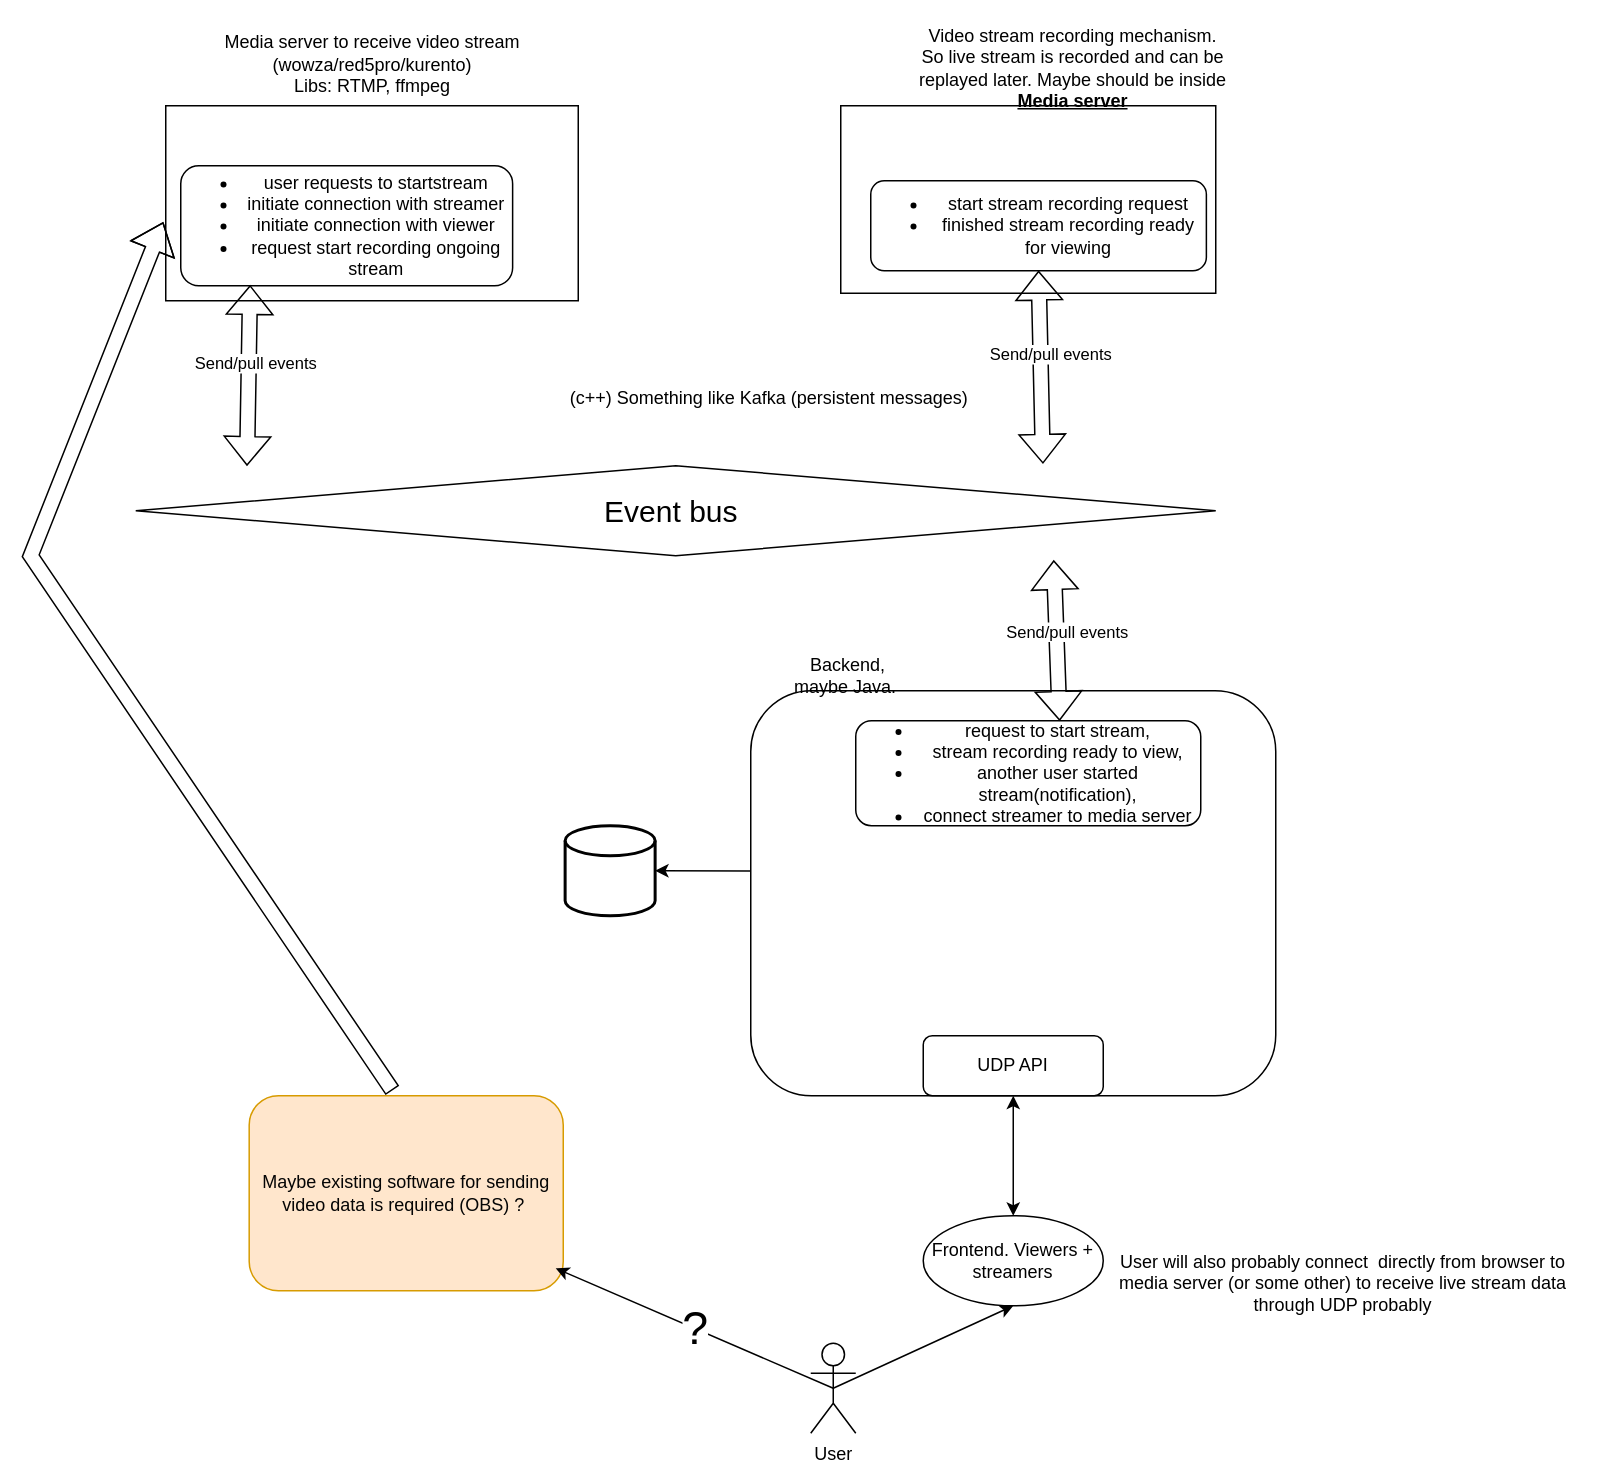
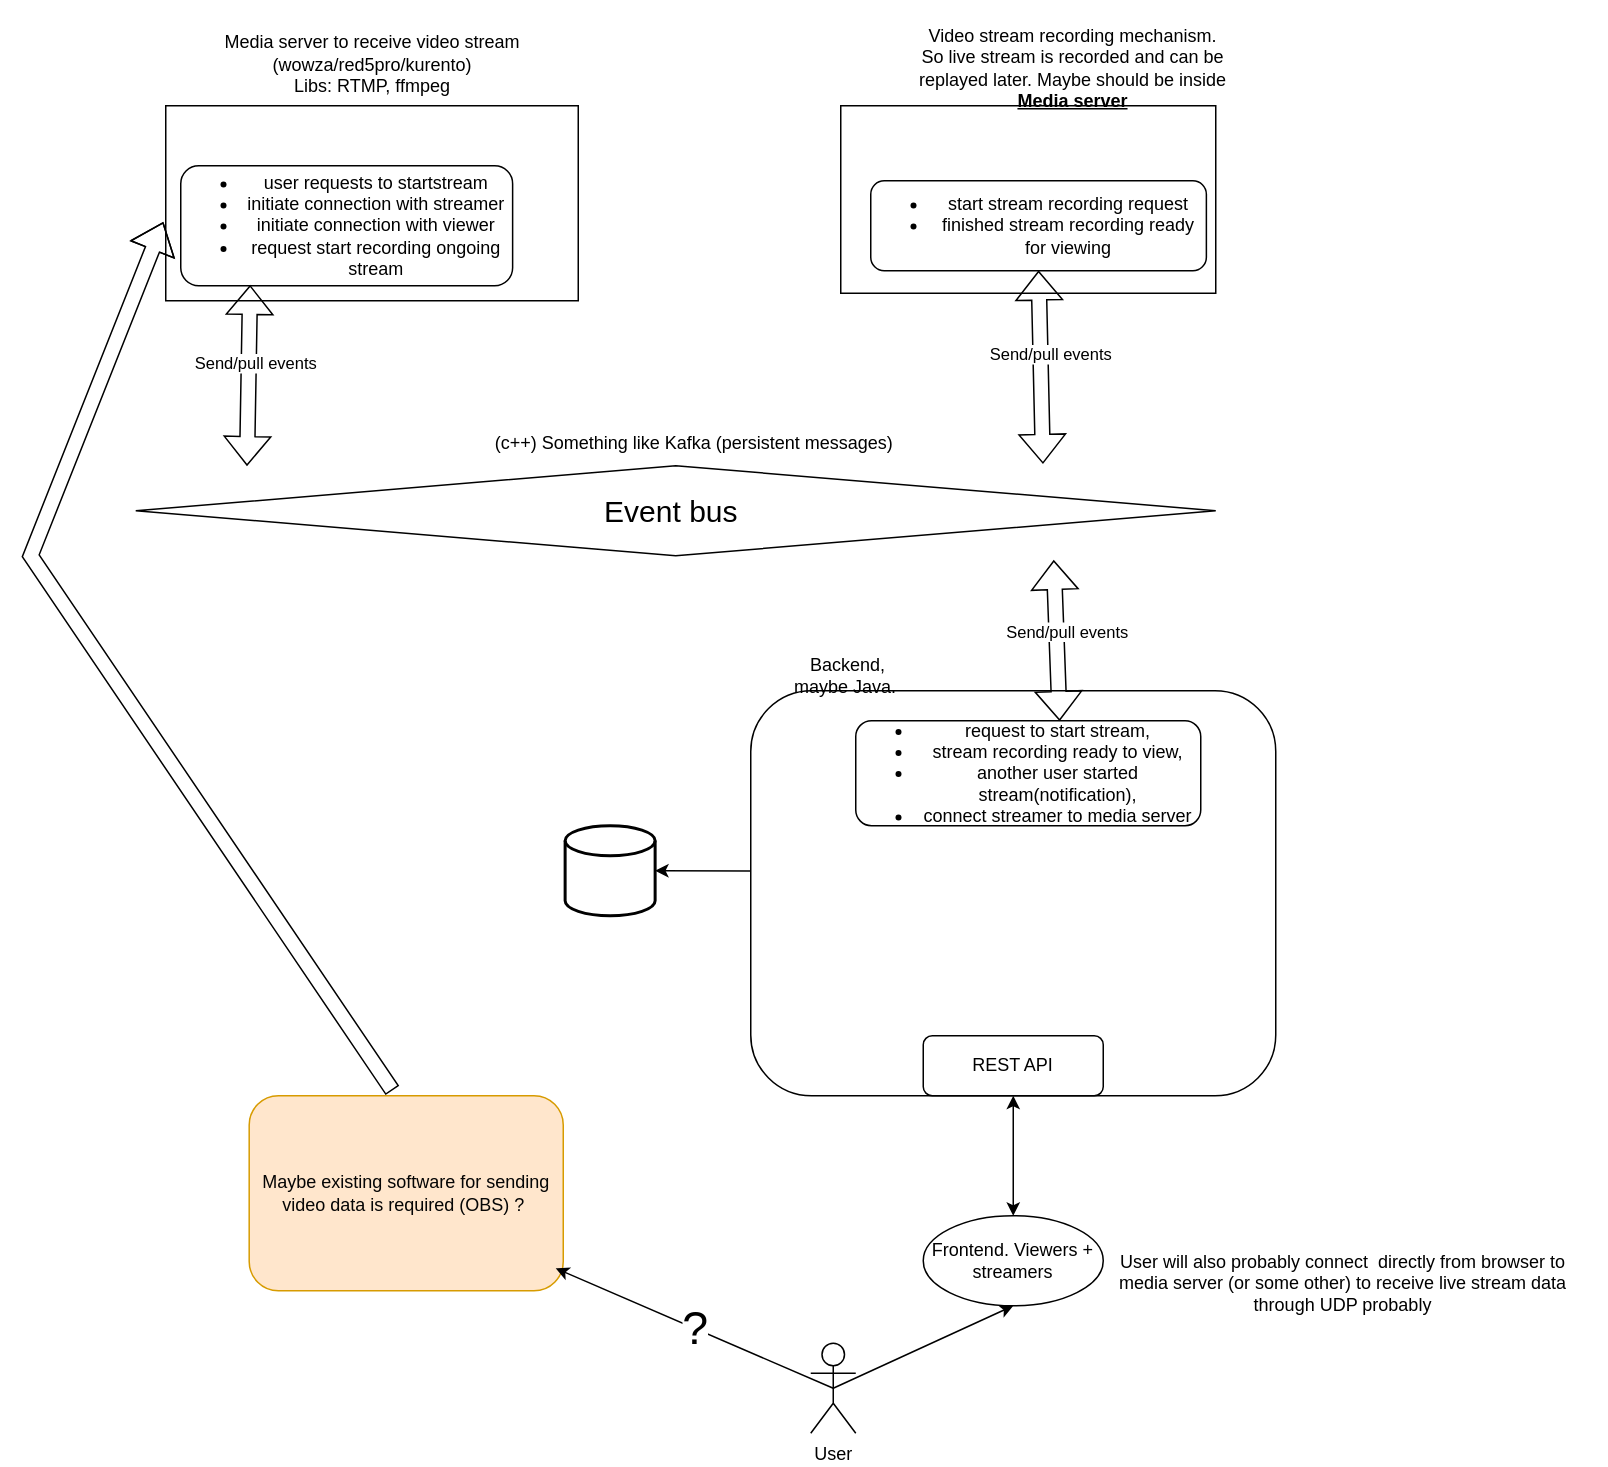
node "(c++) Something like Kafka (persistent messages)": moved (770, 398) -> (695, 443)
node "UDP API": label "UDP API" -> "REST API"
